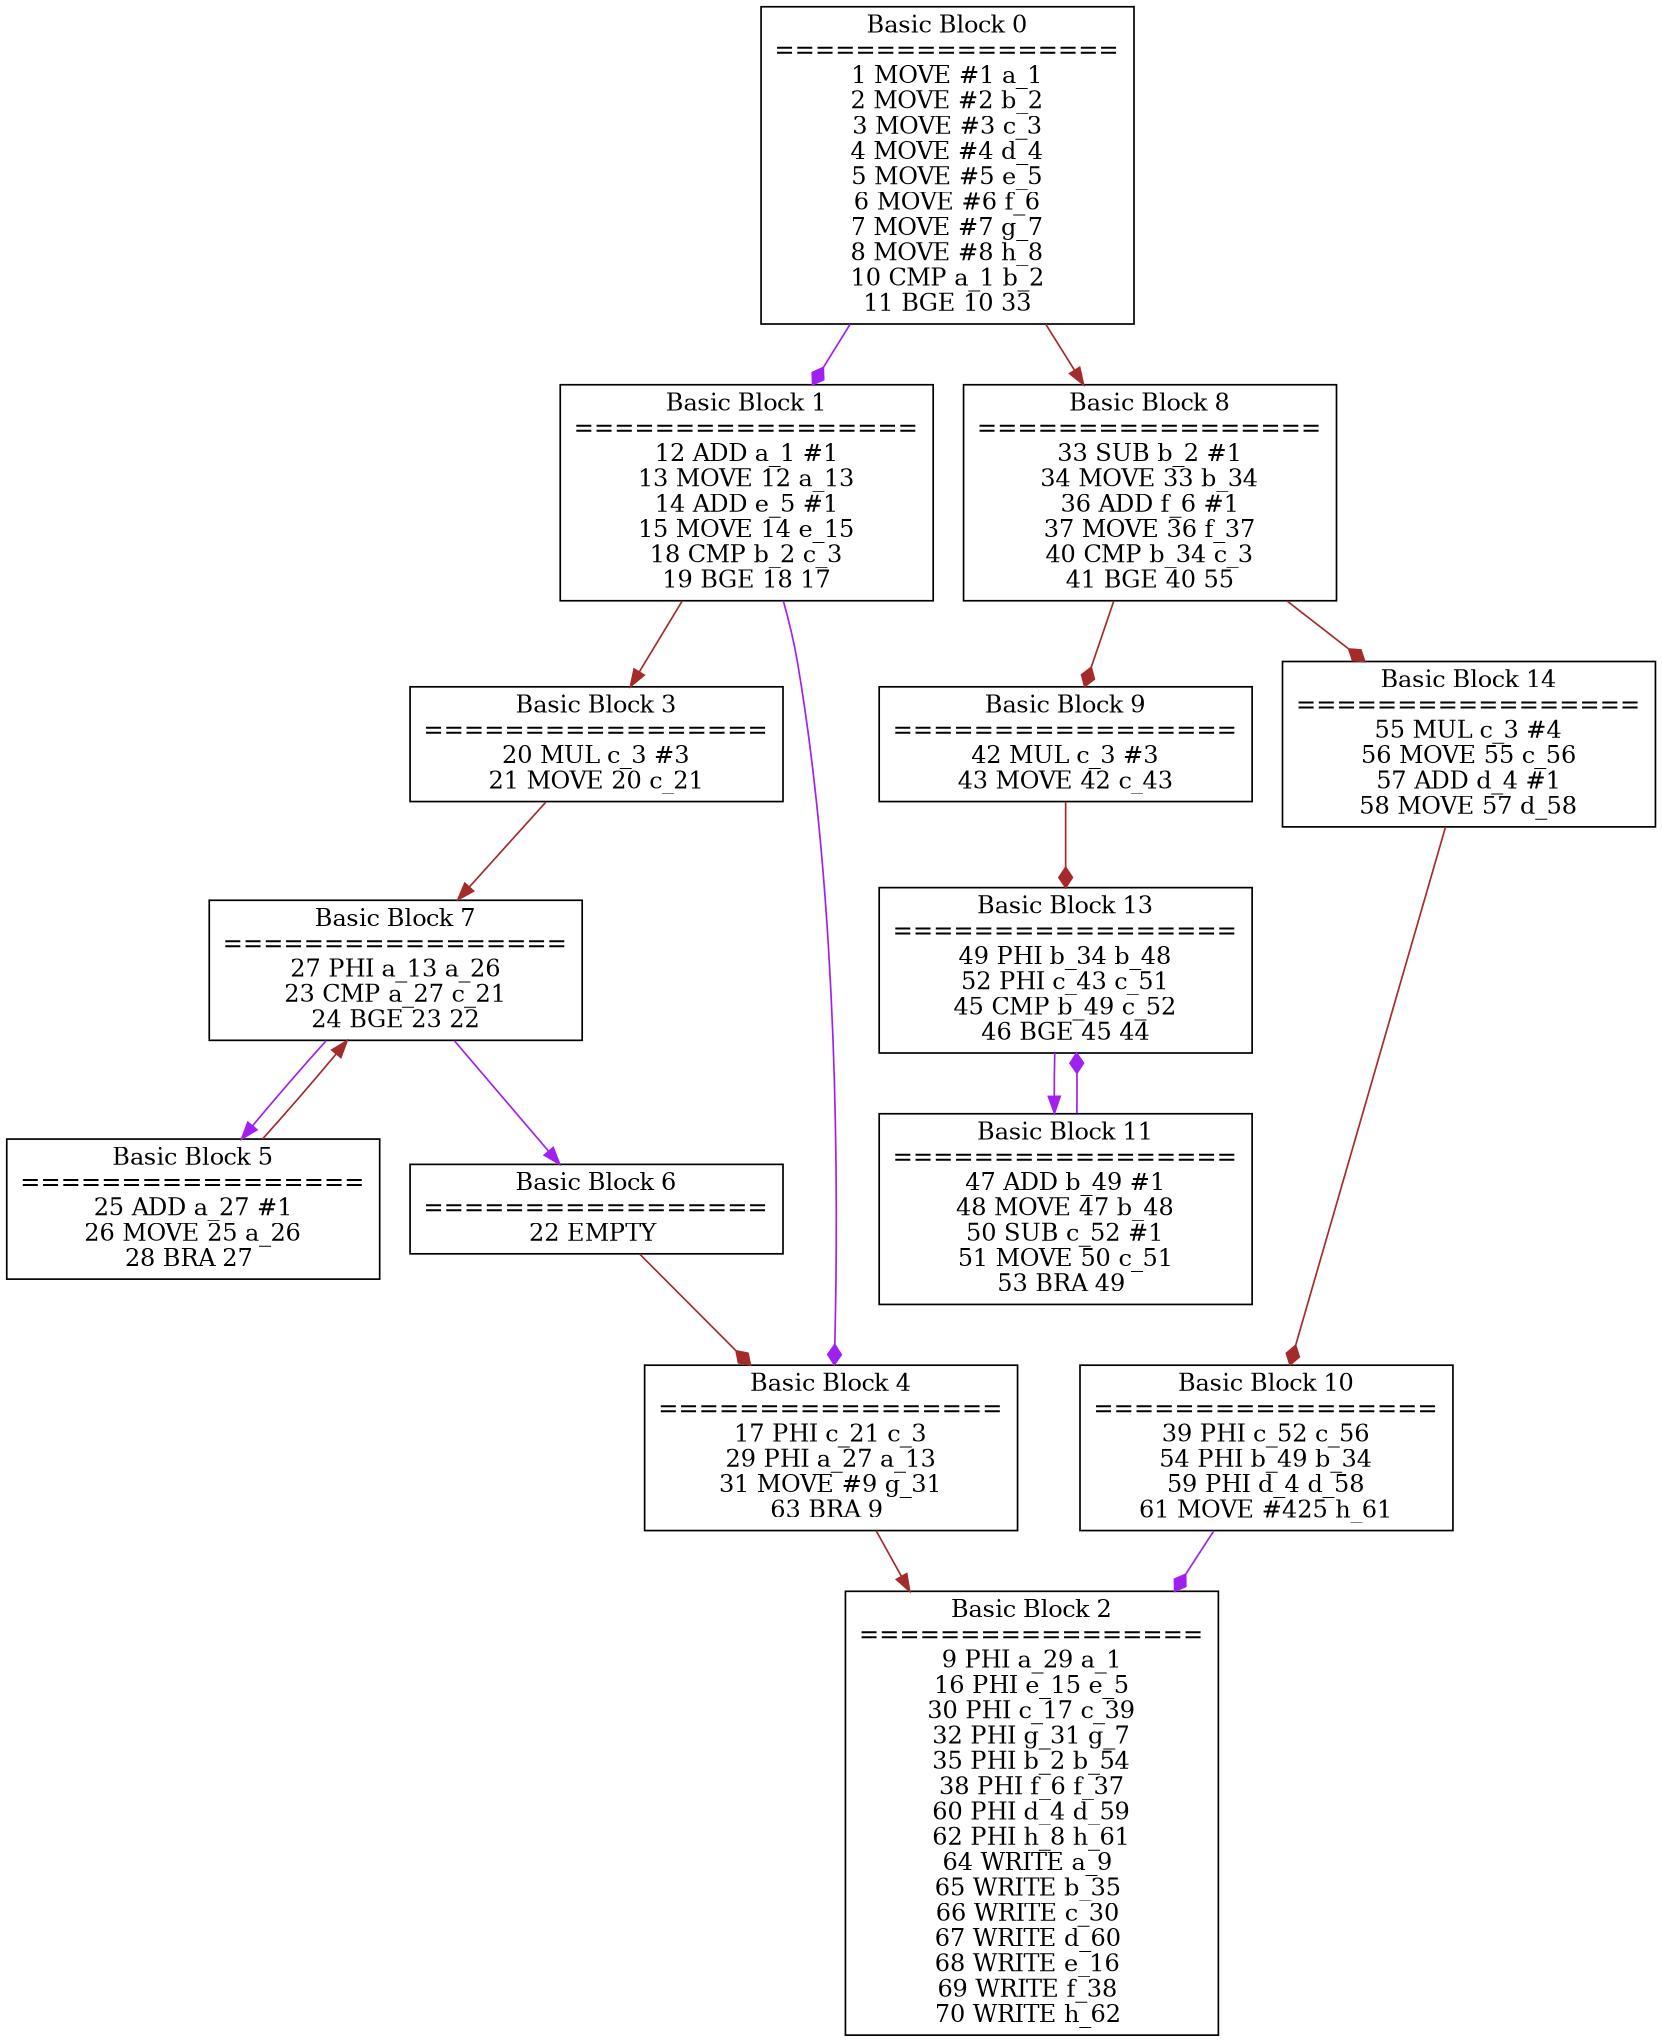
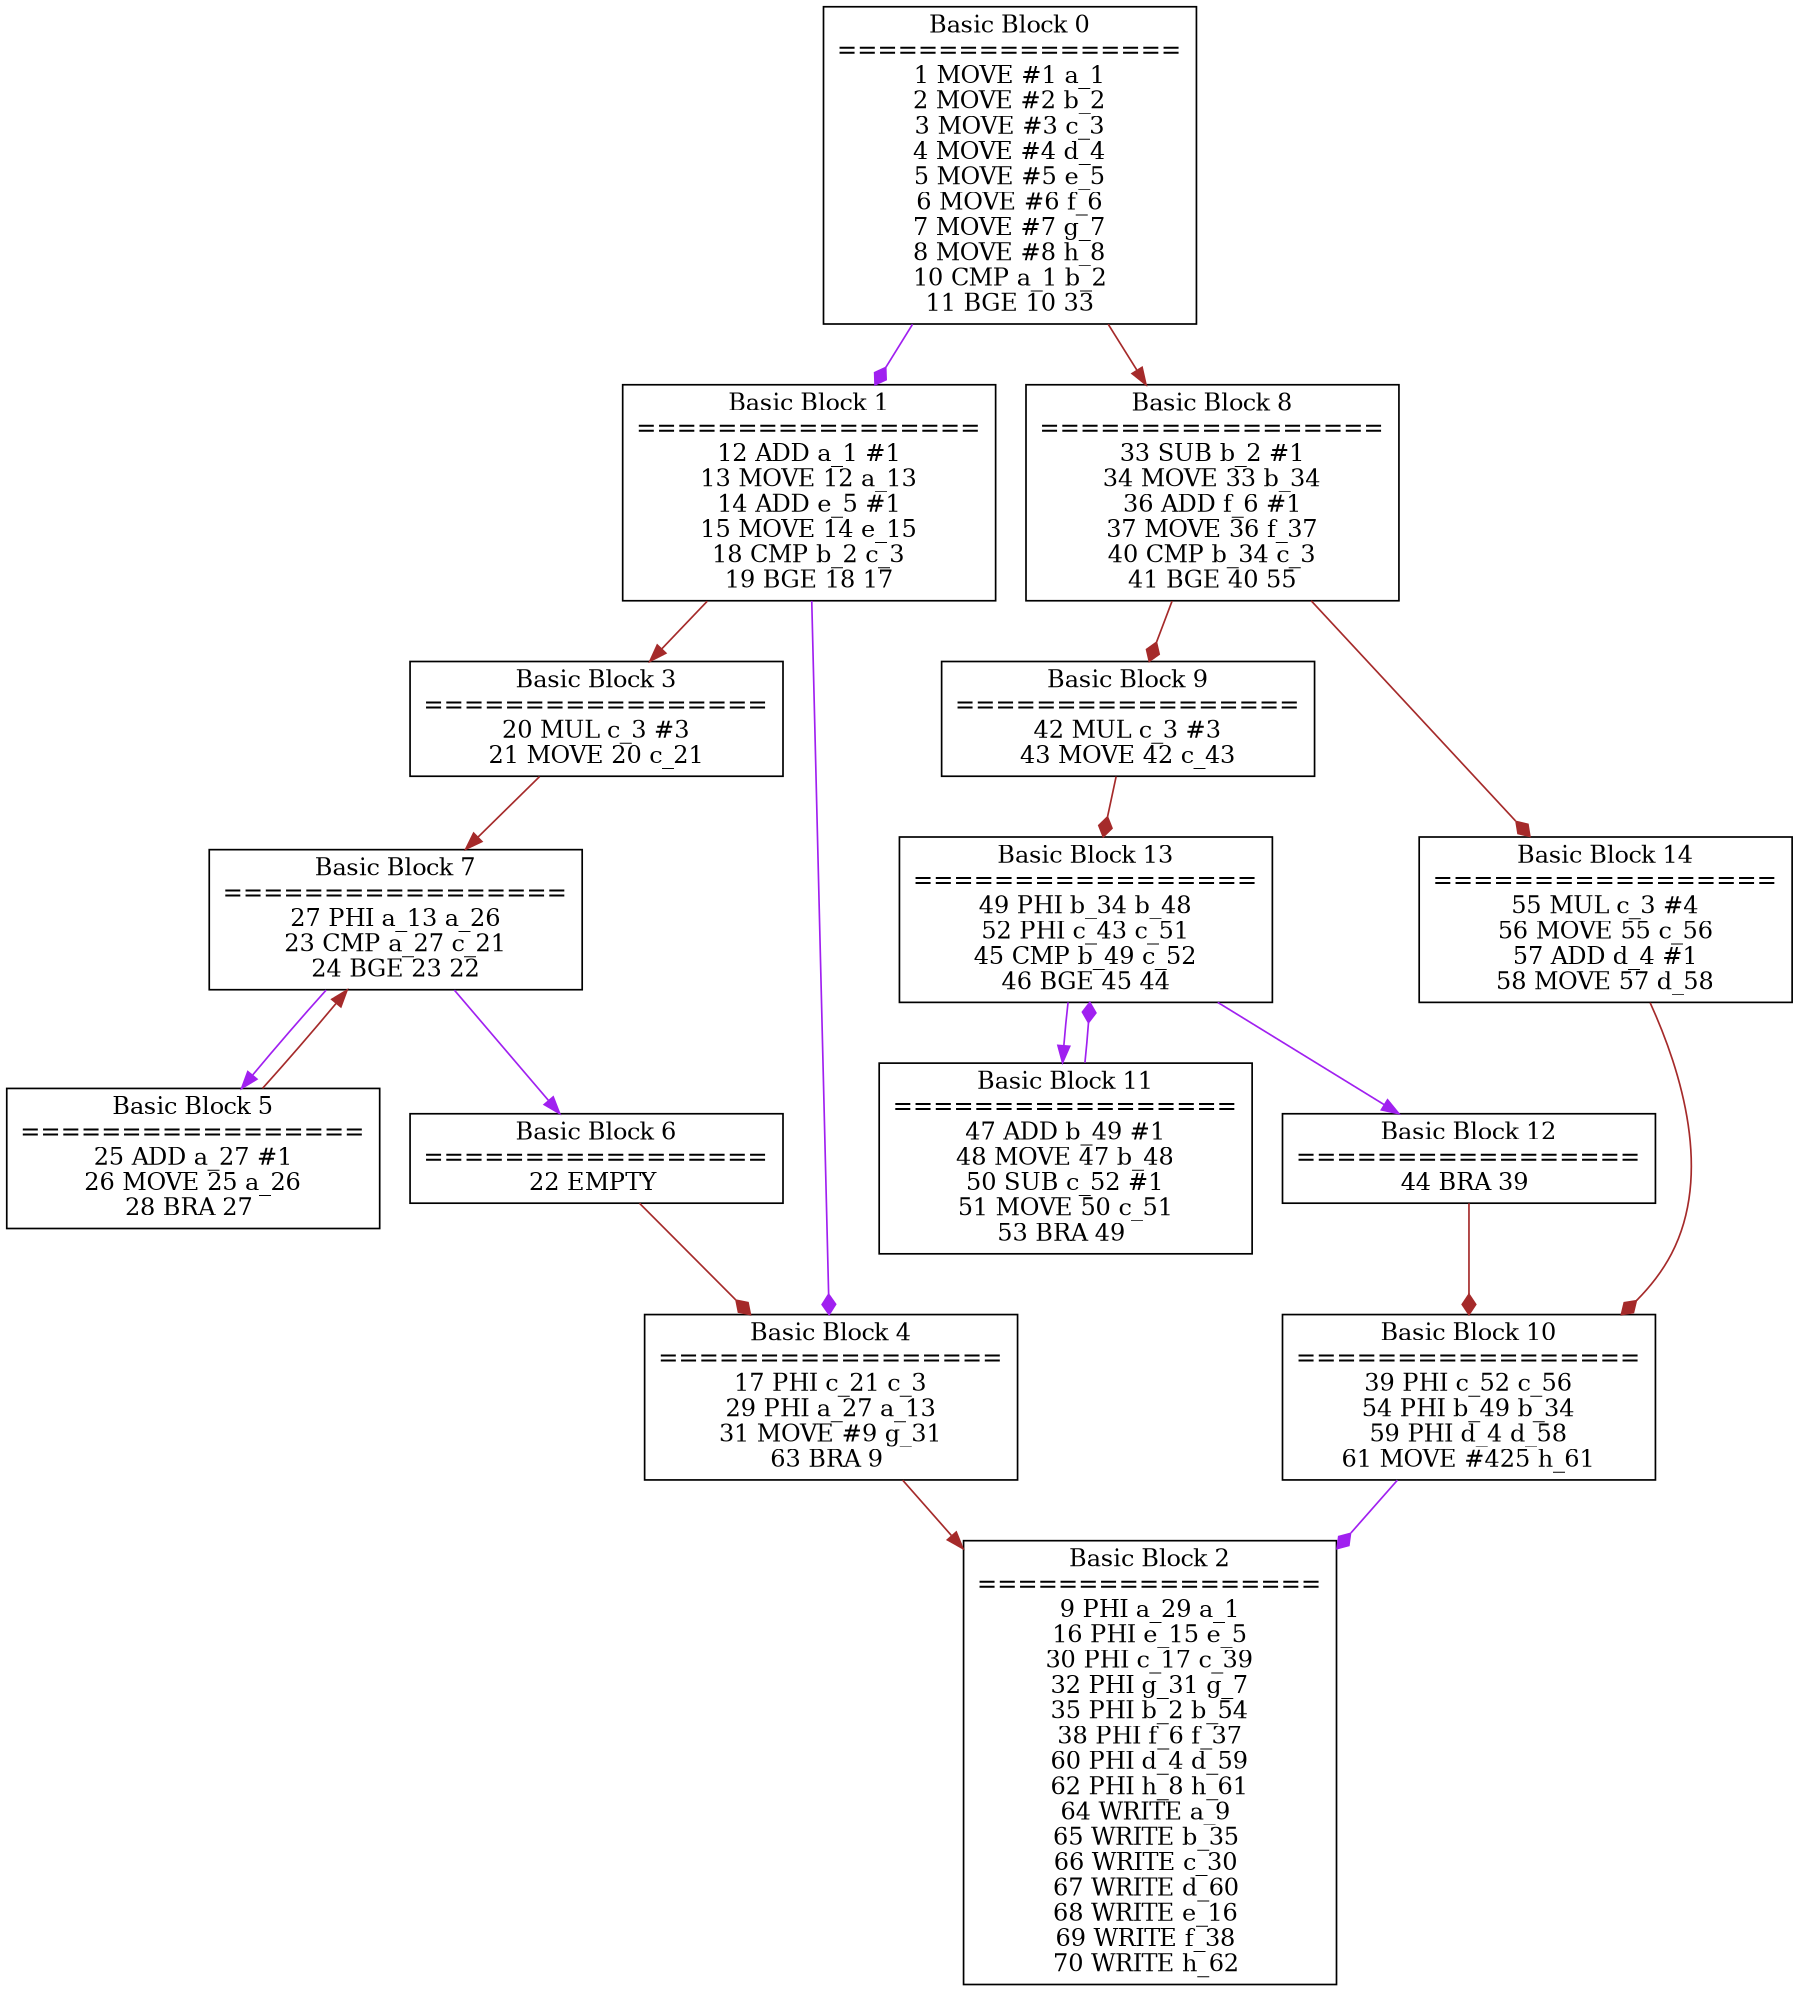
node "Basic Block 12 ================= 44 BRA 39": added
